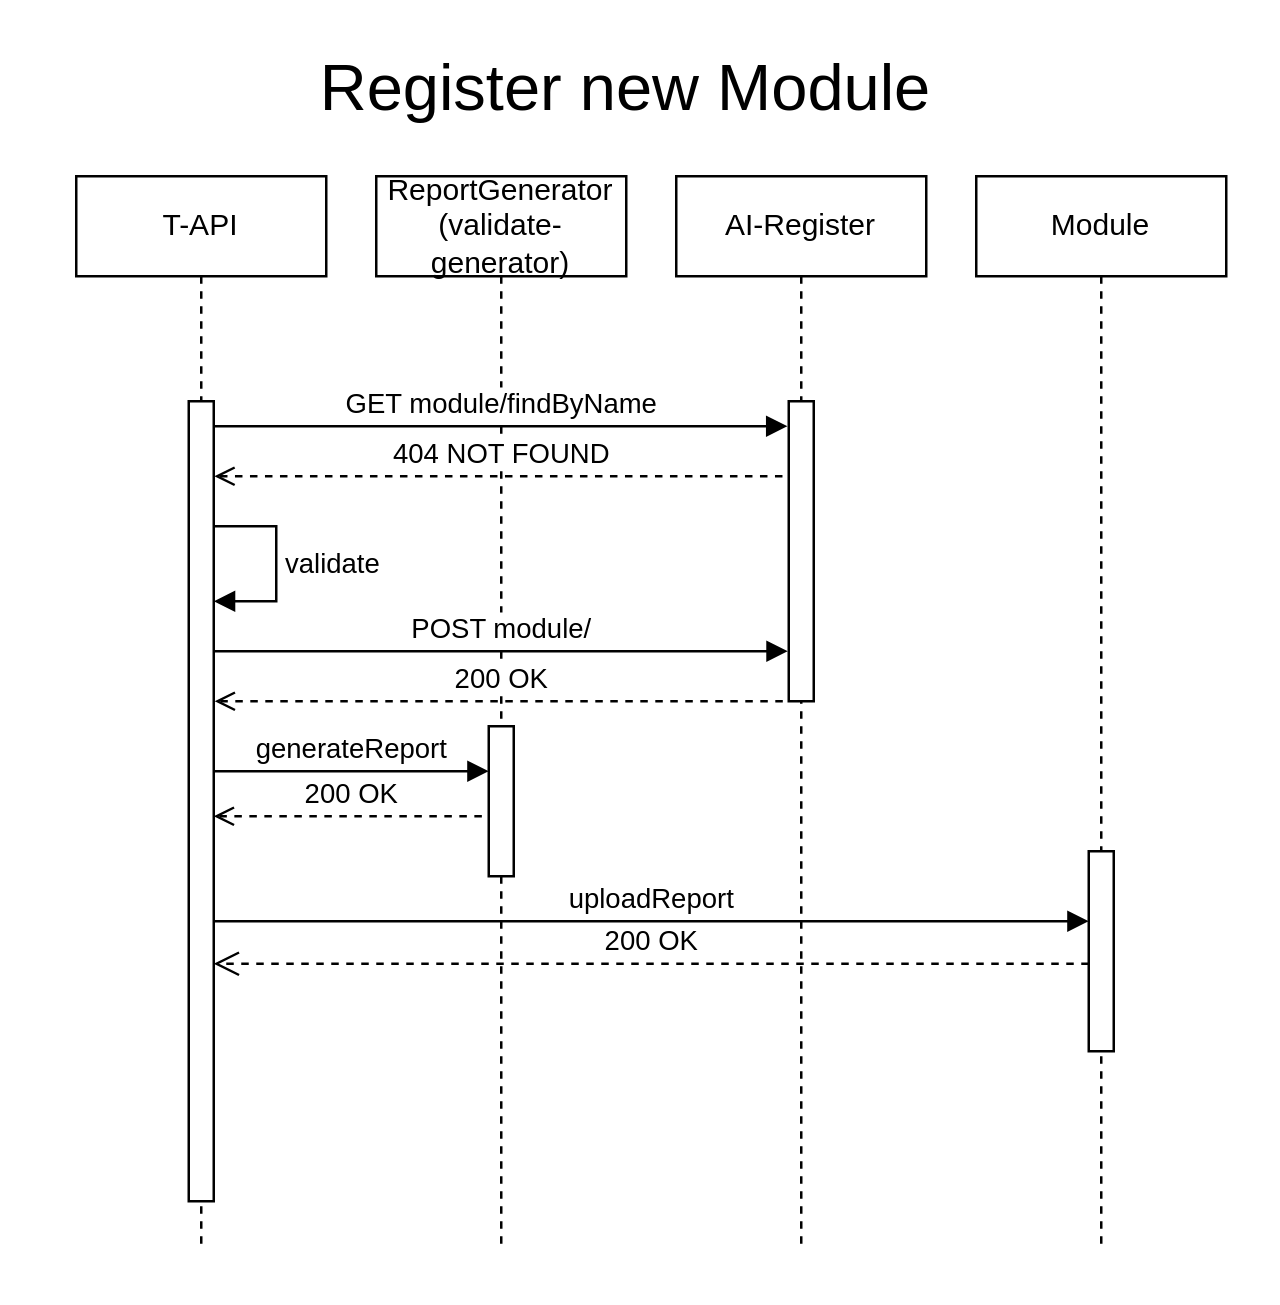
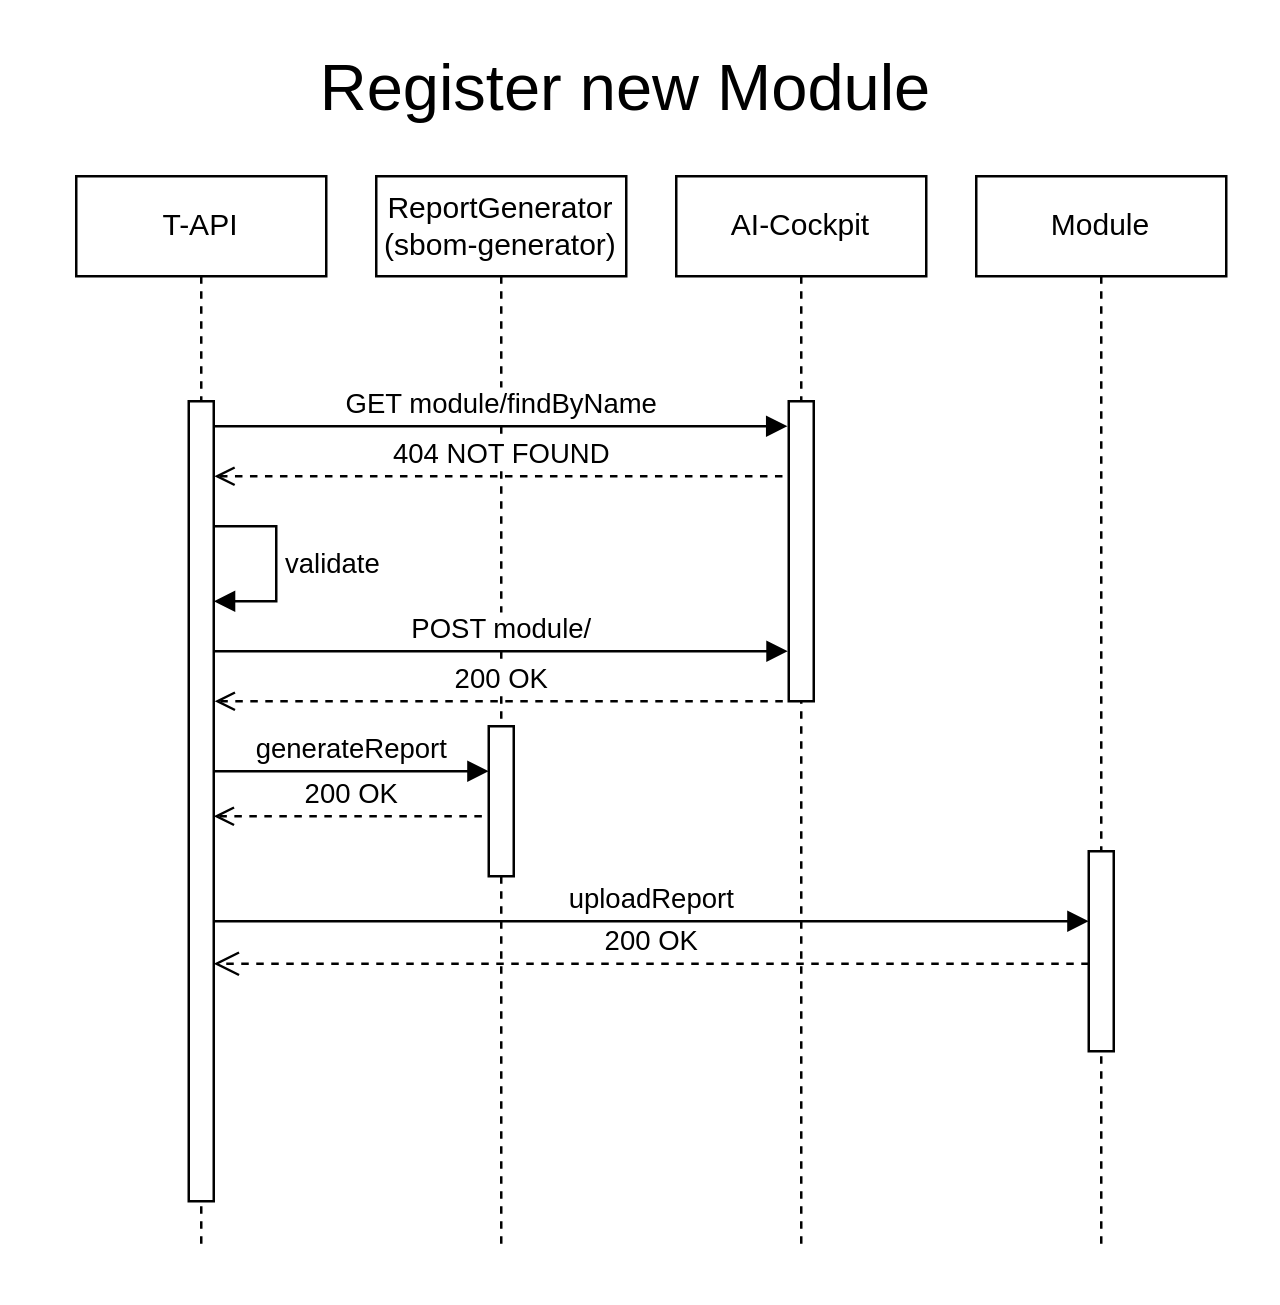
node "ReportGenerator (validate-generator)": label "ReportGenerator (validate-generator)" -> "ReportGenerator (sbom-generator)"
node "AI-Register": label "AI-Register" -> "AI-Cockpit"
